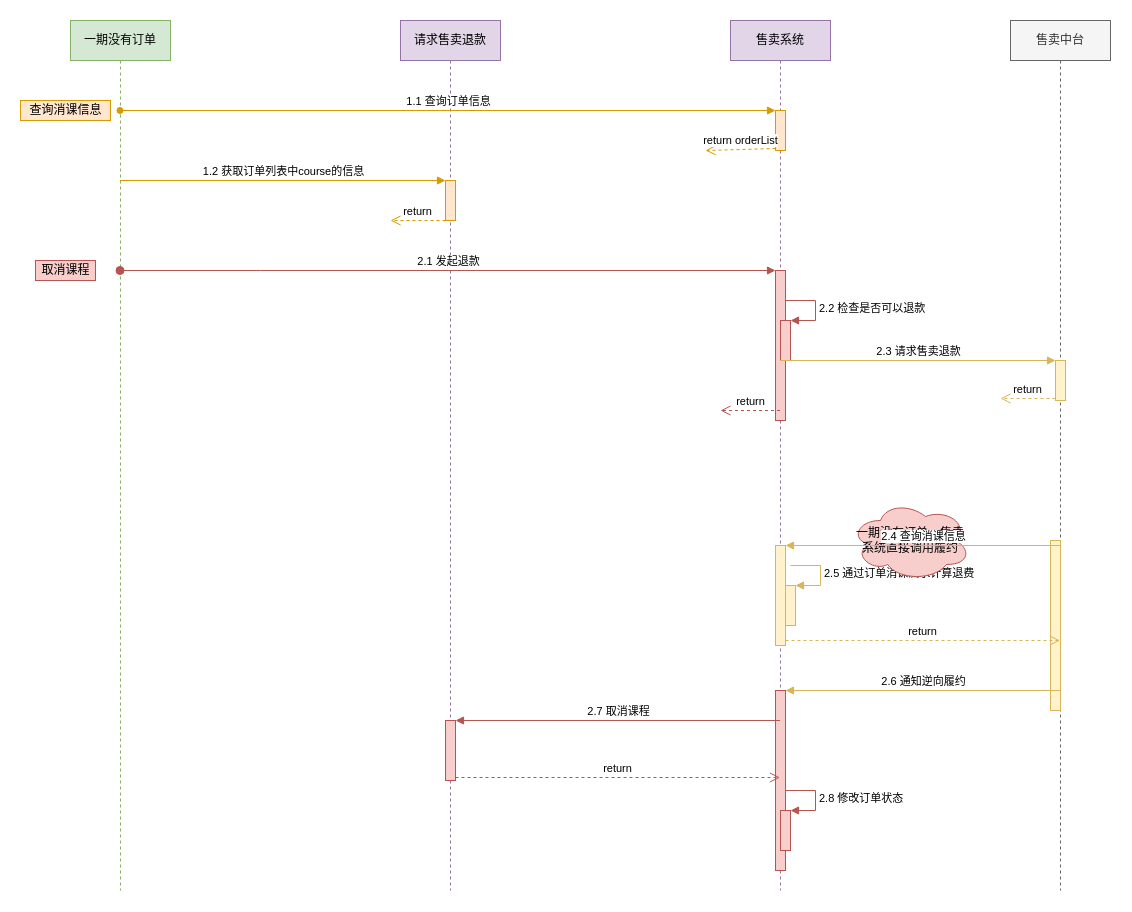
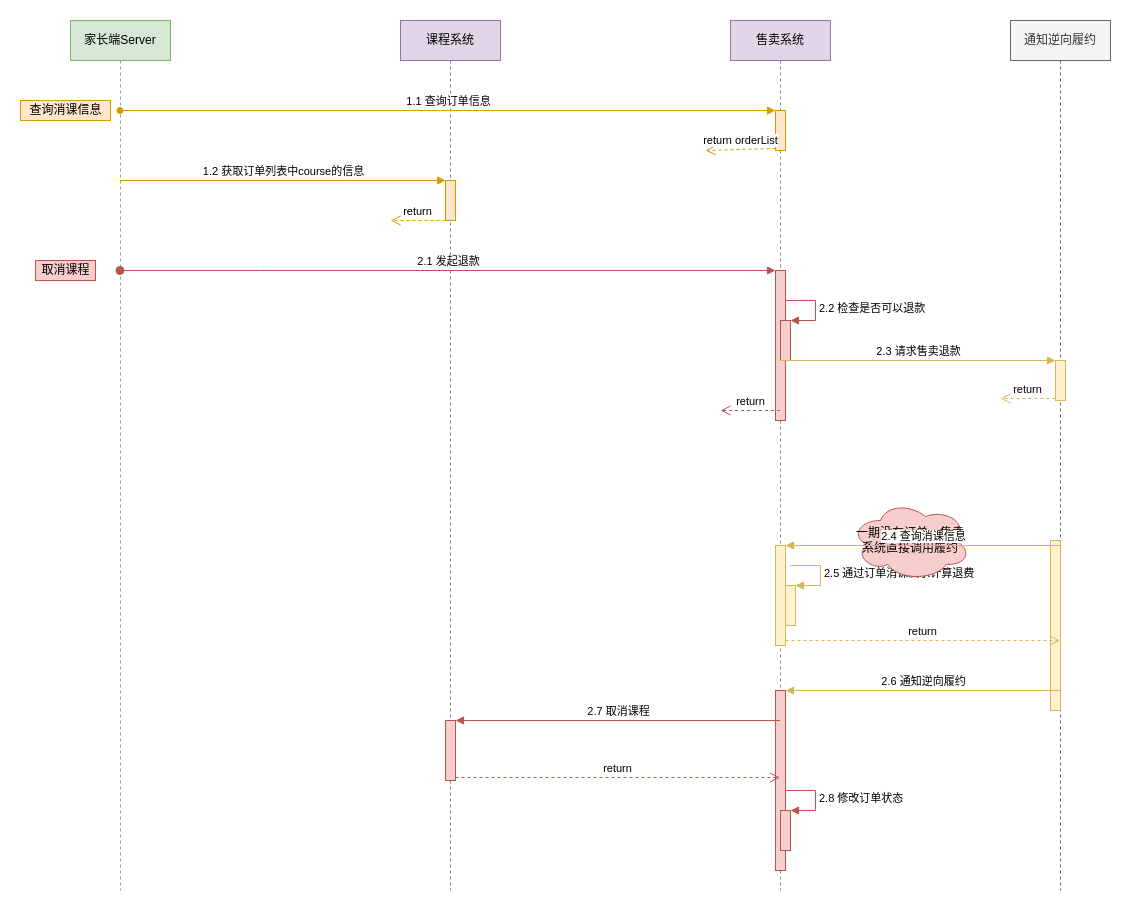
node "一期没有订单": label "一期没有订单" -> "家长端Server"
node "请求售卖退款": label "请求售卖退款" -> "课程系统"
node "售卖中台": label "售卖中台" -> "通知逆向履约"
